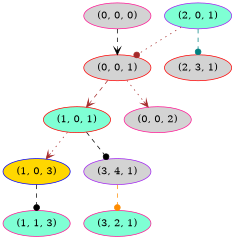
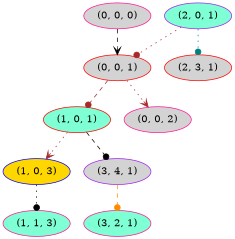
edge "(2, 0, 1)" -> "(2, 3, 1)": style dashed -> dotted
edge "(0, 0, 1)" -> "(1, 0, 1)": arrowhead vee -> dot
edge "(1, 0, 3)" -> "(1, 1, 3)": style dashed -> dotted
